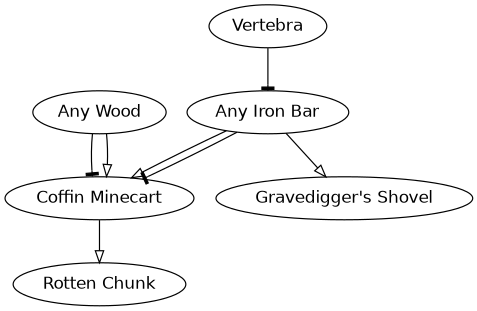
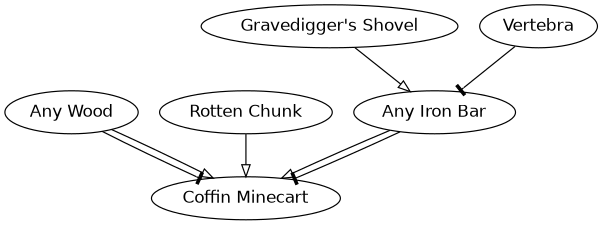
edge "Any Iron Bar" -> "Gravedigger's Shovel": reversed
edge "Coffin Minecart" -> "Rotten Chunk": reversed
